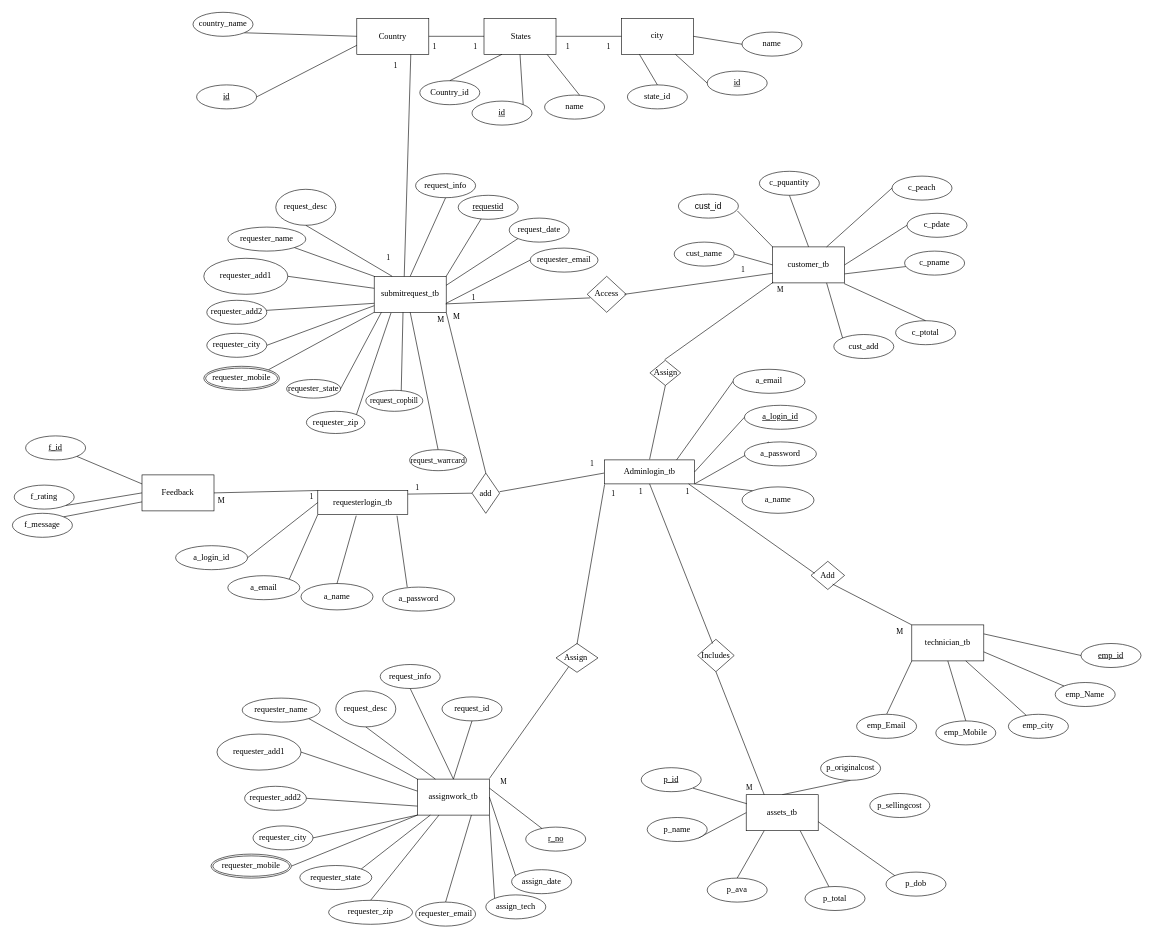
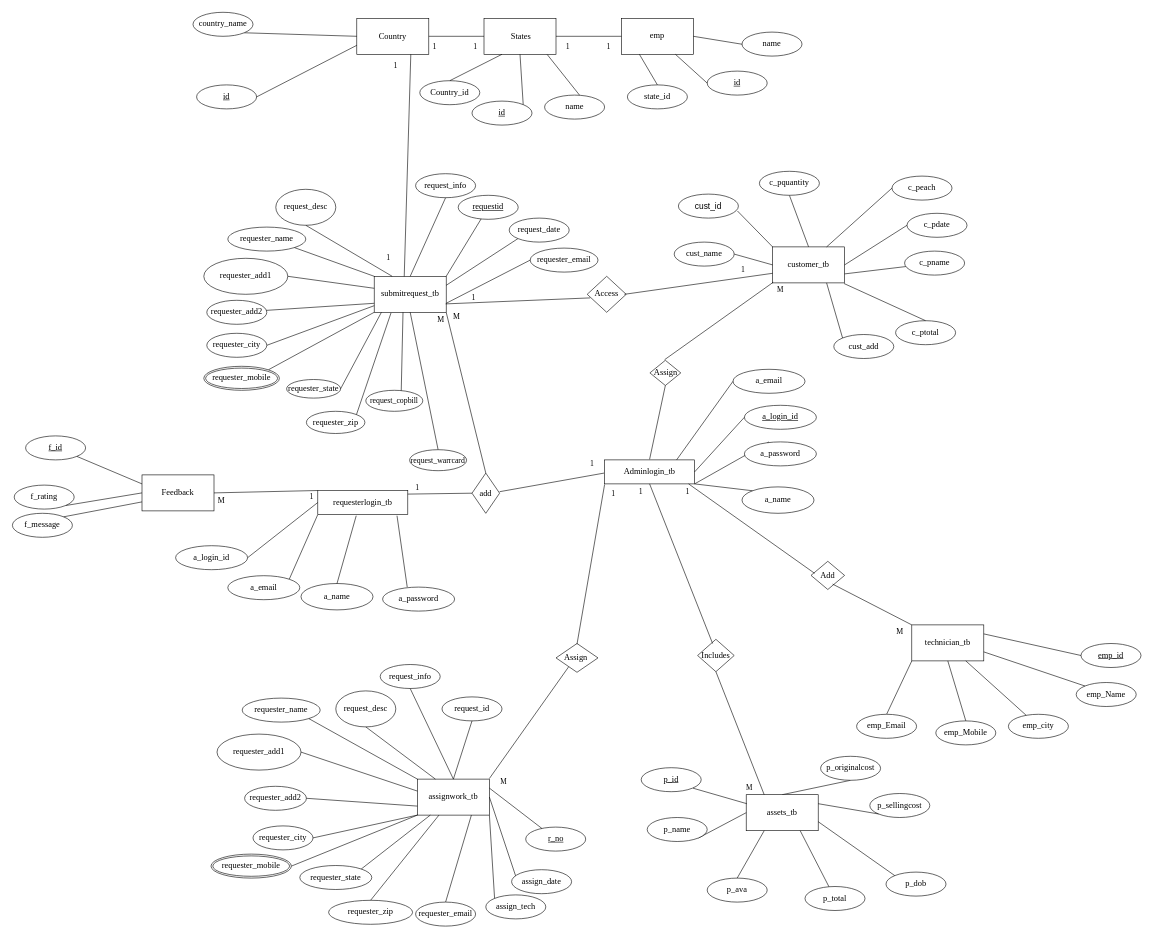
node "city": label "city" -> "emp"
node "emp_Name": moved (1085, 695) -> (1106, 695)
edge "p_sellingcost" -- "assets_tb": added
